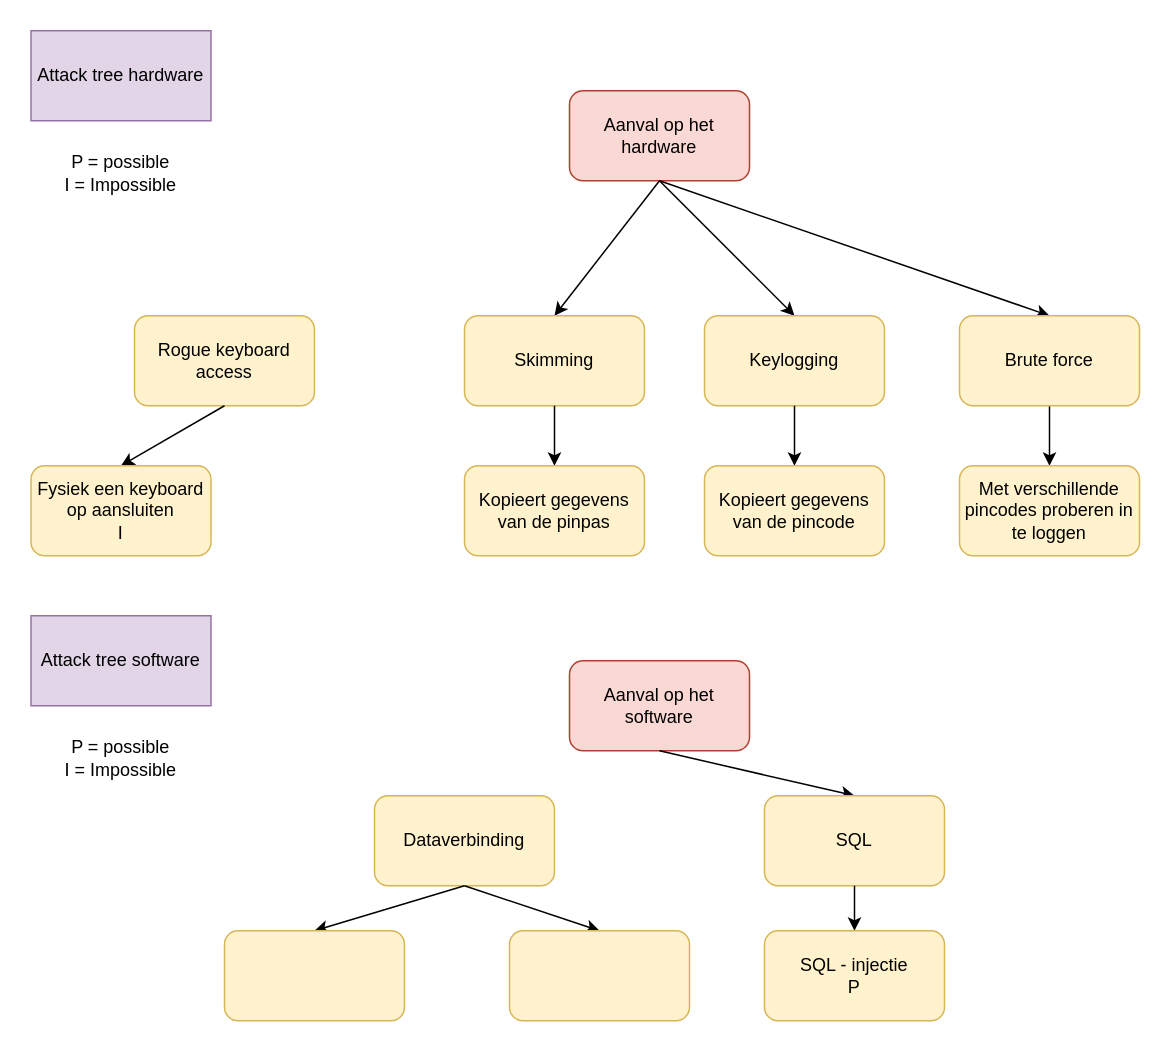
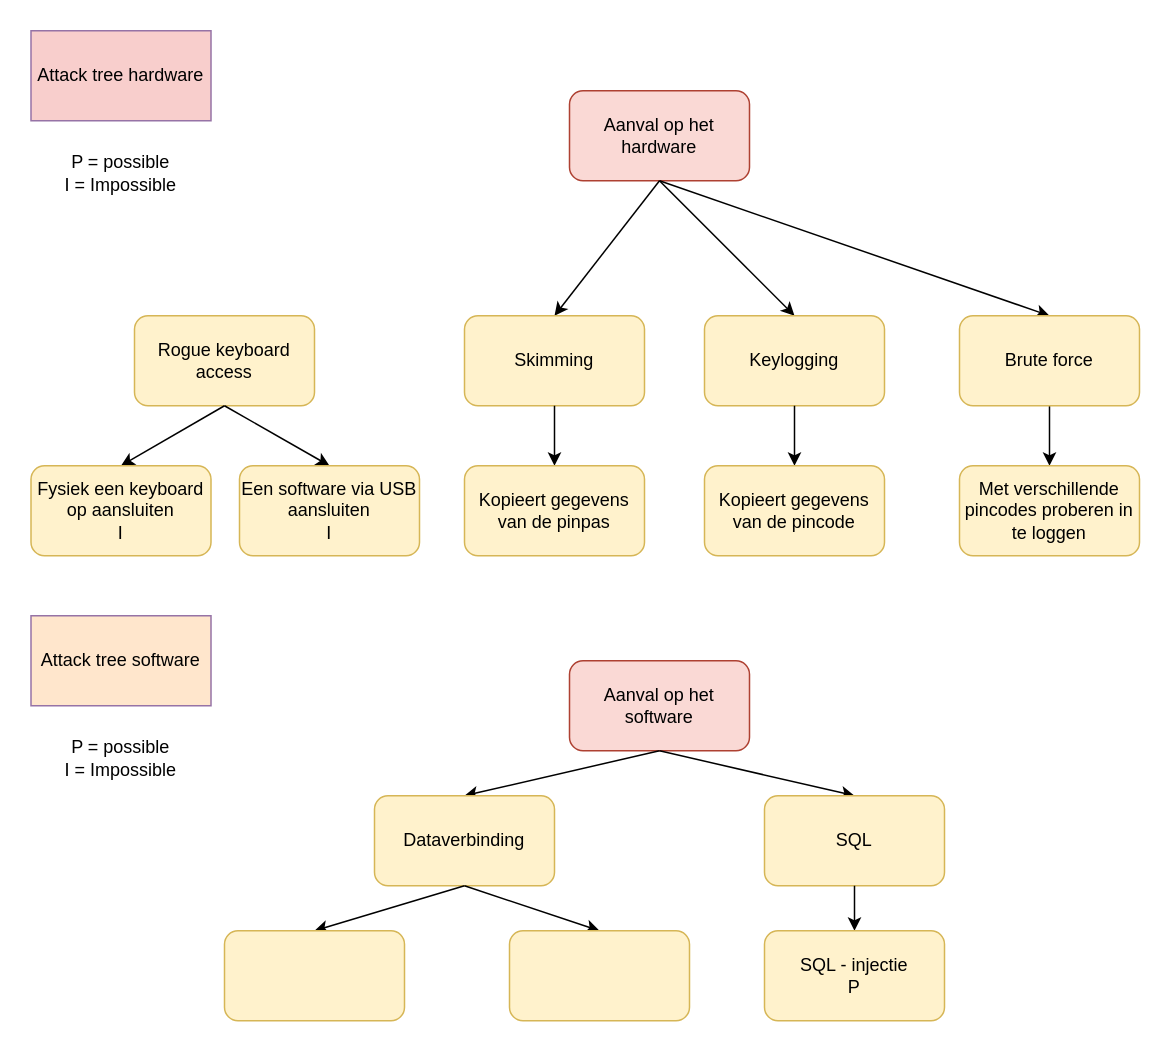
node "Attack tree hardware": fillcolor #e1d5e7 -> #f8cecc
edge "Rogue keyboard access" -> "Een software via USB aansluiten I": added
node "Een software via USB aansluiten I": added
node "Attack tree software": fillcolor #e1d5e7 -> #ffe6cc
edge "Aanval op het software" -> "Dataverbinding": added
